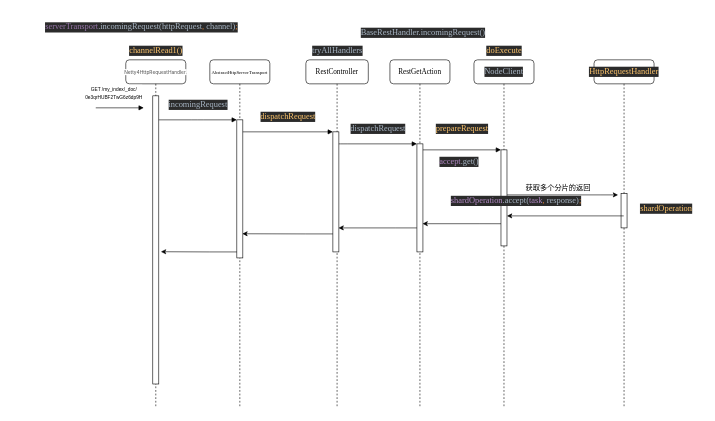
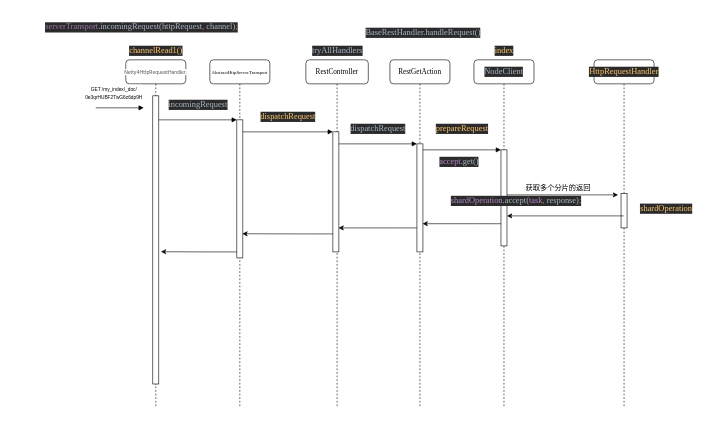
node "BaseRestHandler.incomingRequest()": label "BaseRestHandler.incomingRequest()" -> "BaseRestHandler.handleRequest()"
node "doExecute": label "doExecute" -> "index"
